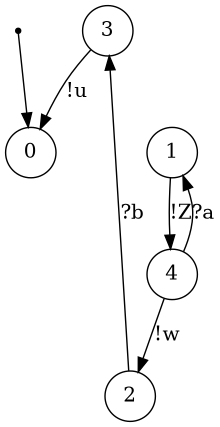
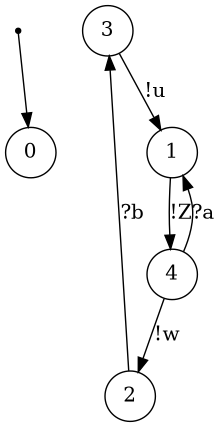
edge "3" -> "0": now "3" -> "1"
